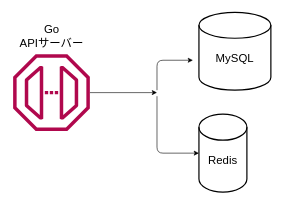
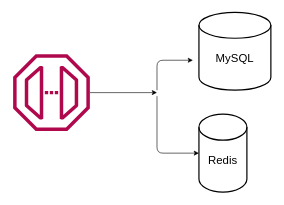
node "GoAPIサーバー": removed
